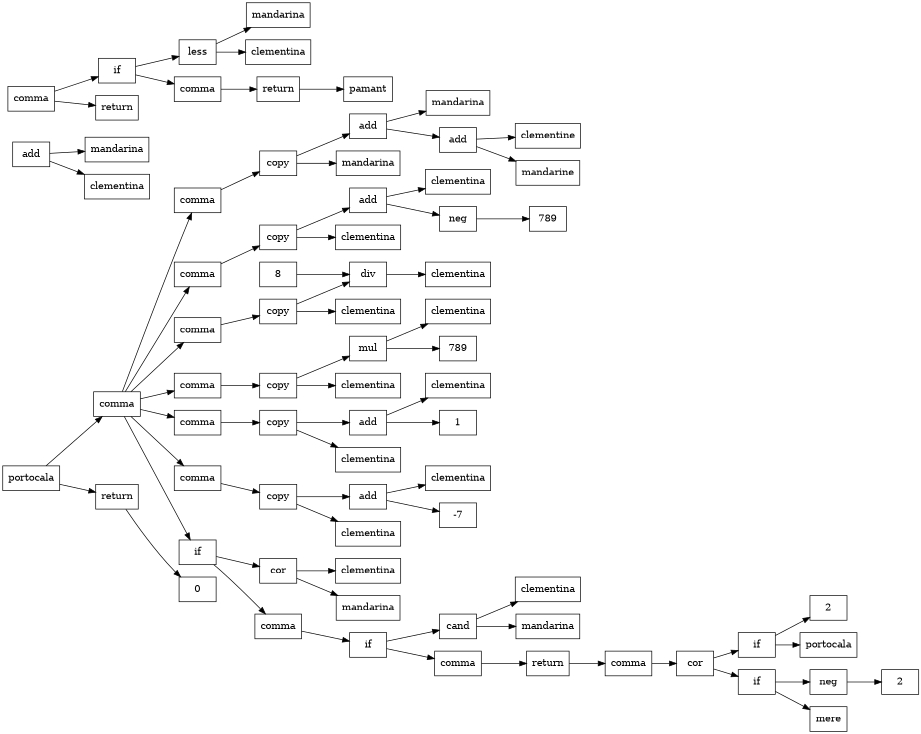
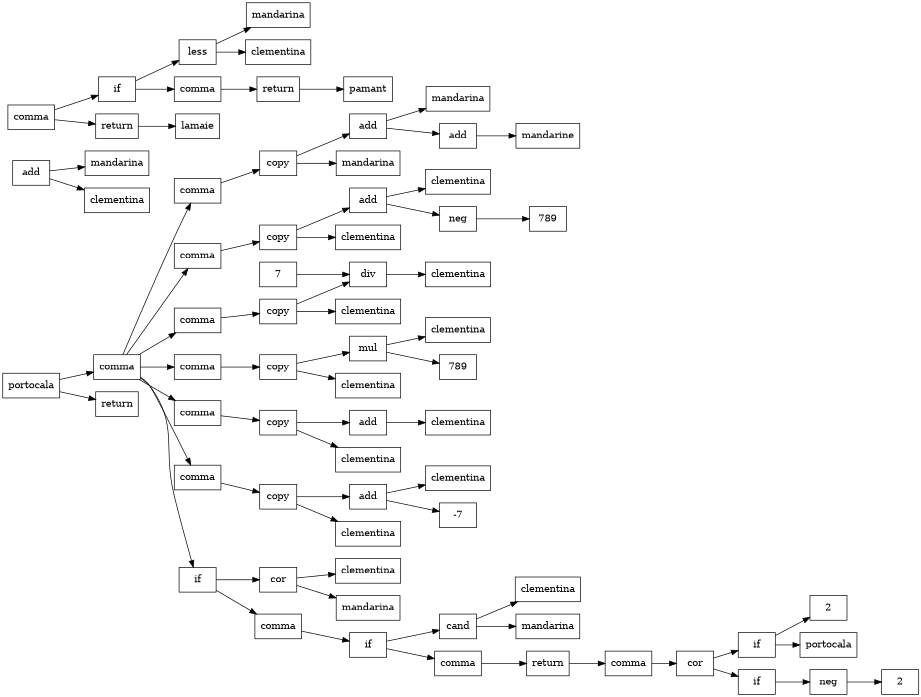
node "lamaie": added
node "clementine": removed
node "8": label "8" -> "7"
node "1": removed
node "0": removed
node "mere": removed
